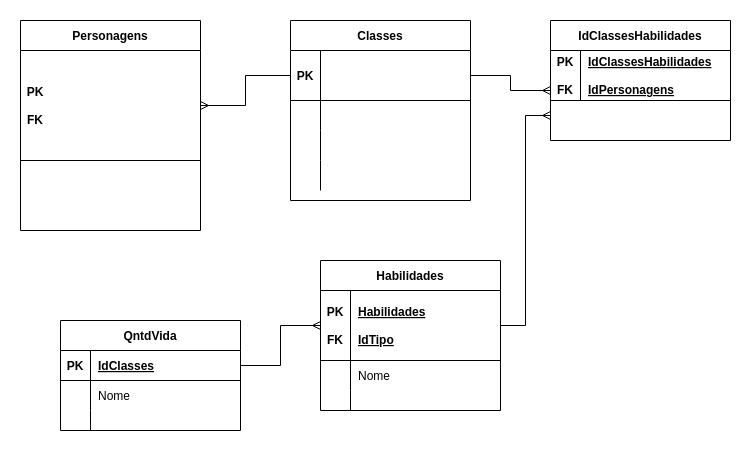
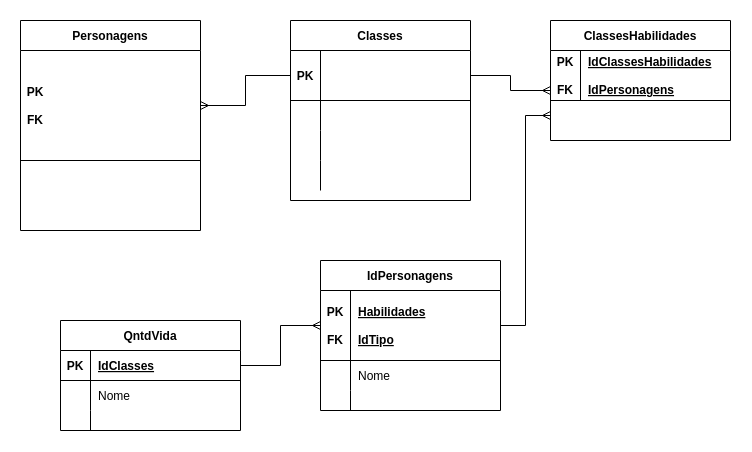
node "IdClassesHabilidades": label "IdClassesHabilidades" -> "ClassesHabilidades"
node "Habilidades": label "Habilidades" -> "IdPersonagens"
